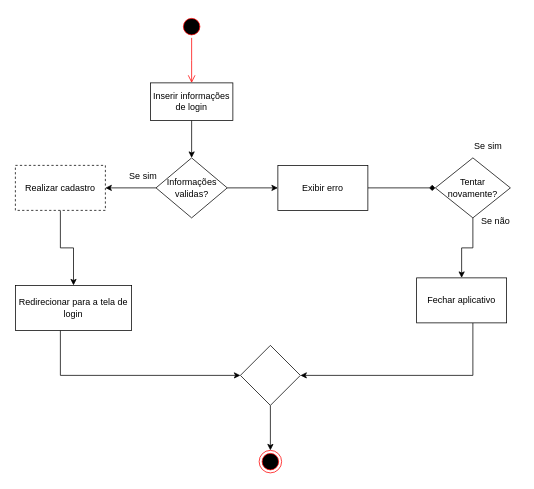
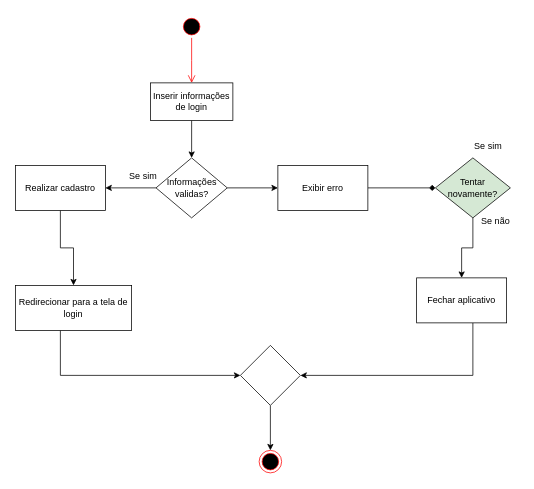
node "Realizar cadastro": style dashed -> solid
node "Tentar novamente?": fillcolor #ffffff -> #d5e8d4
